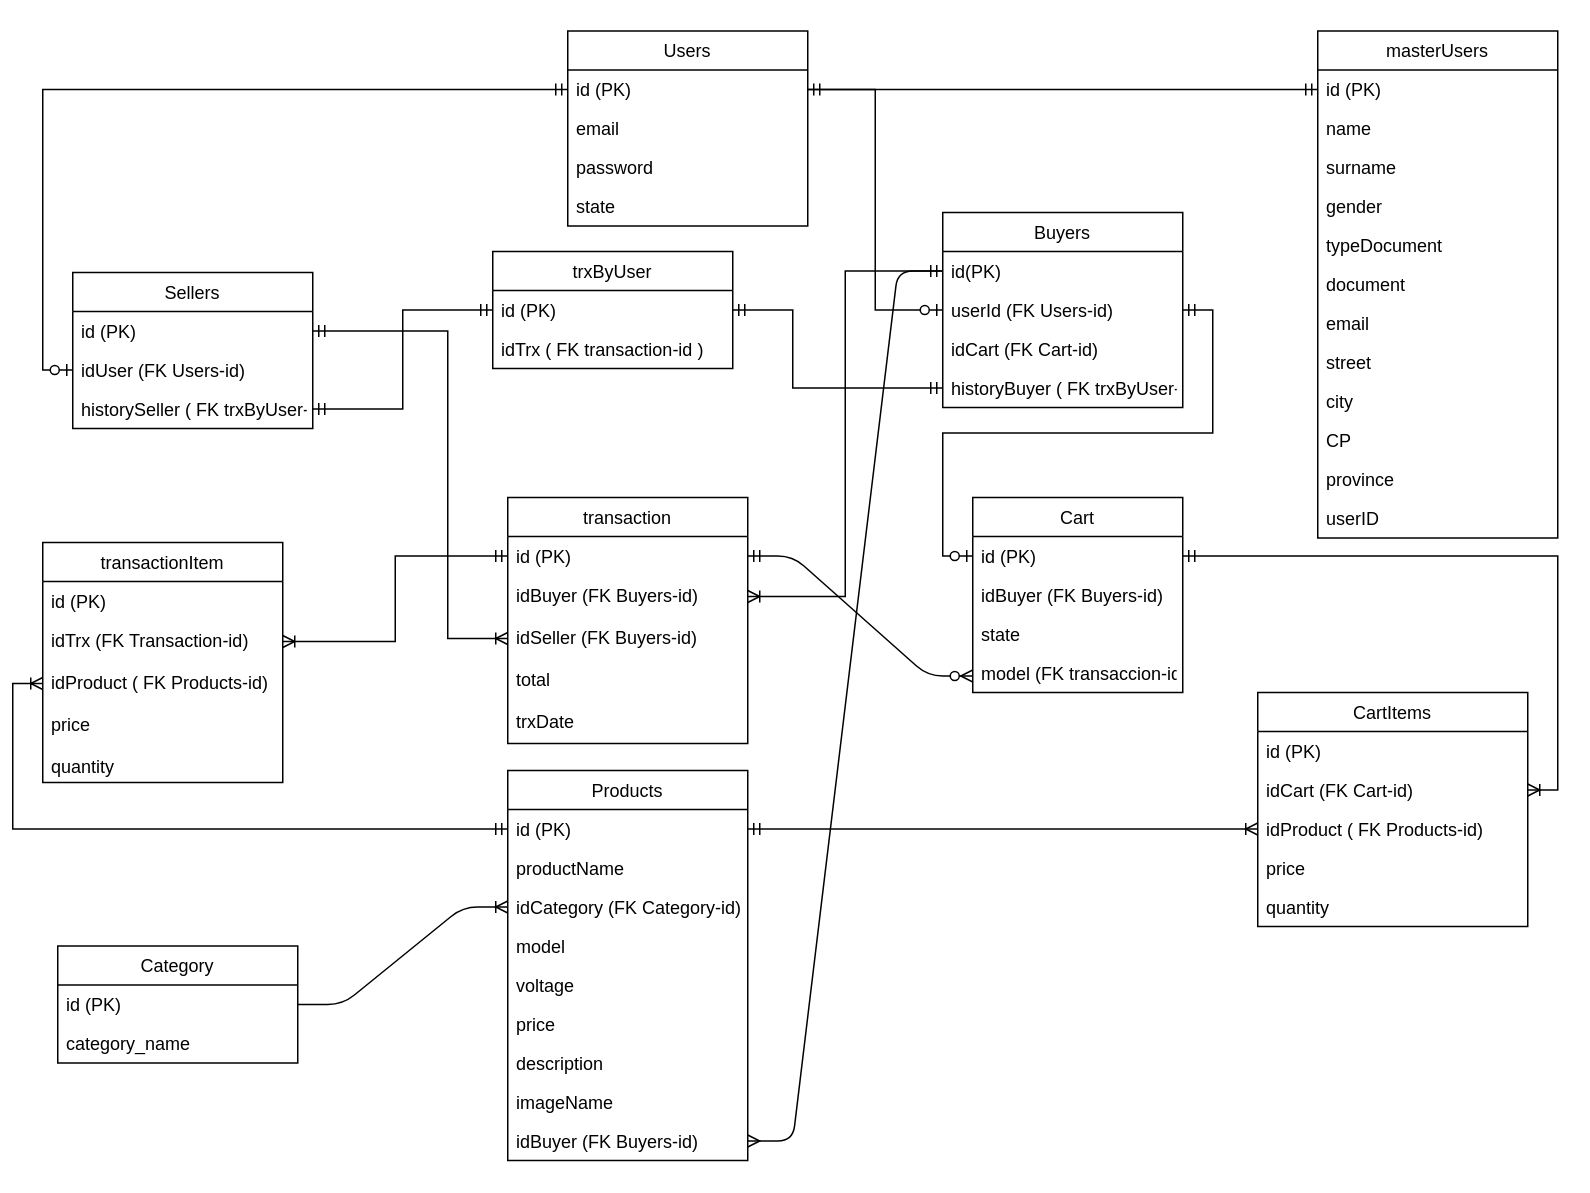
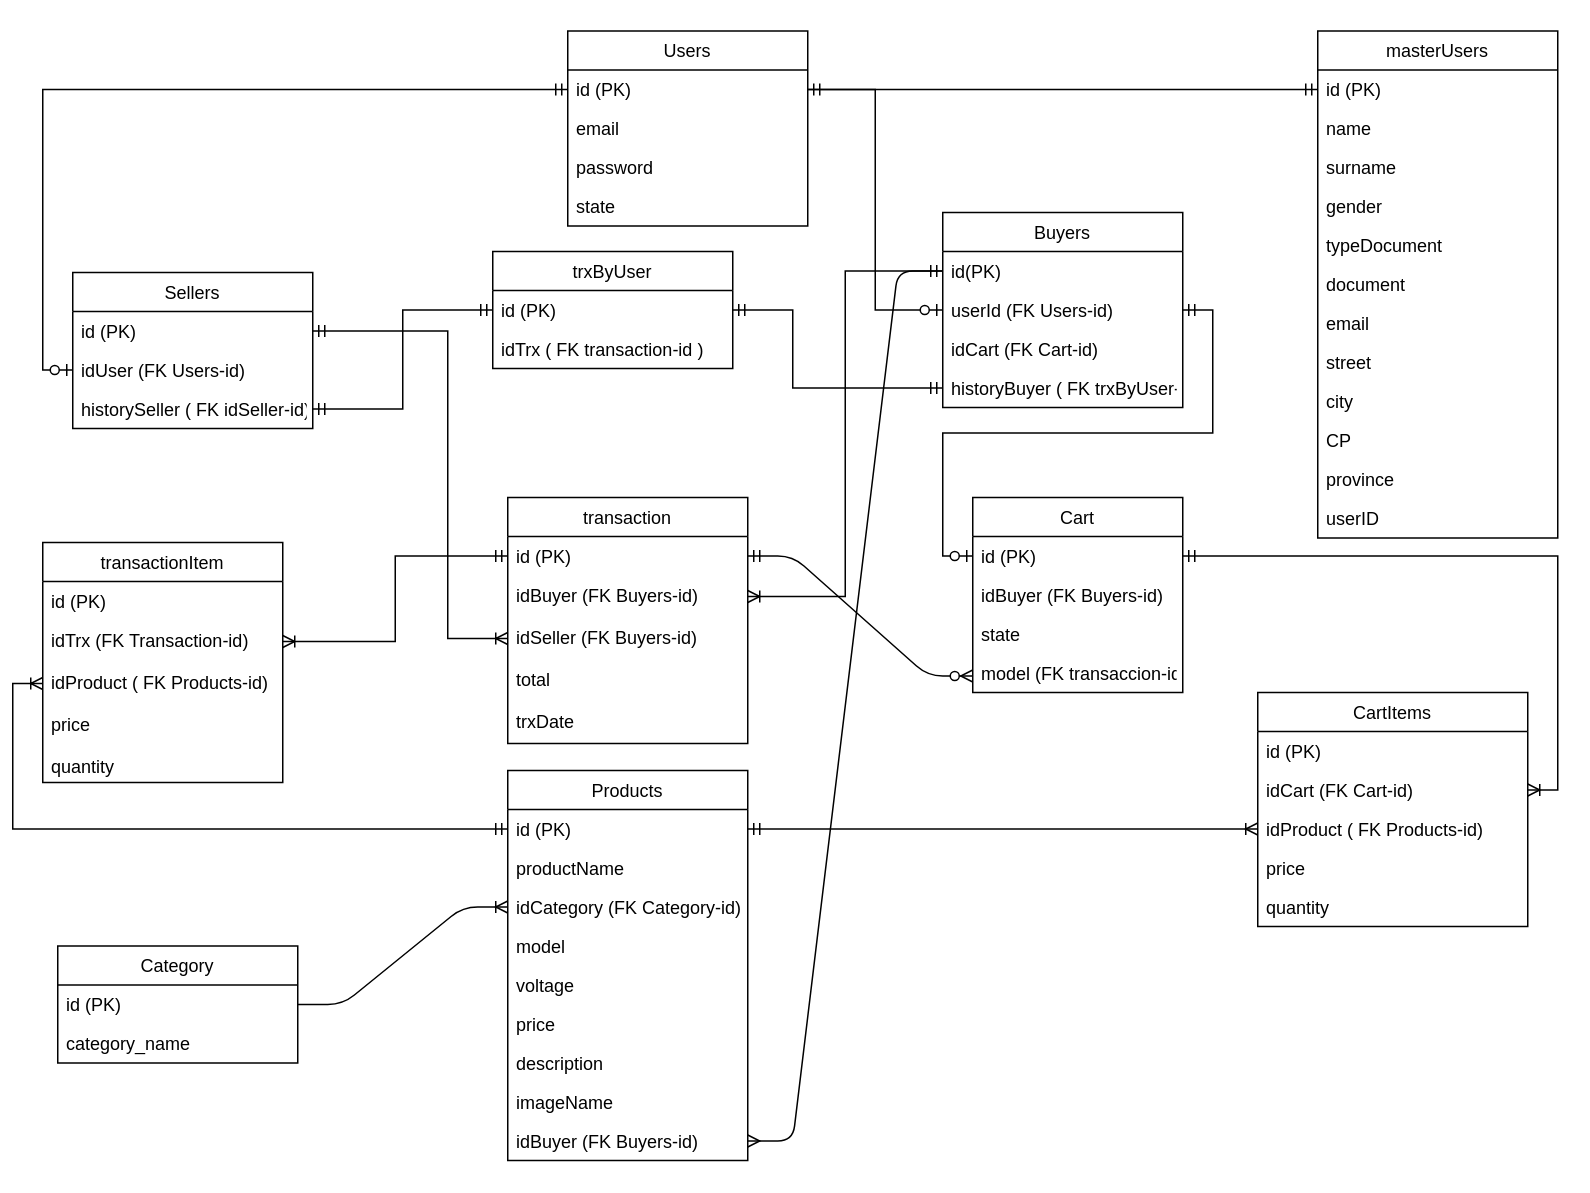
node "historySeller ( FK trxByUser-id)": label "historySeller ( FK trxByUser-id)" -> "historySeller ( FK idSeller-id)"
